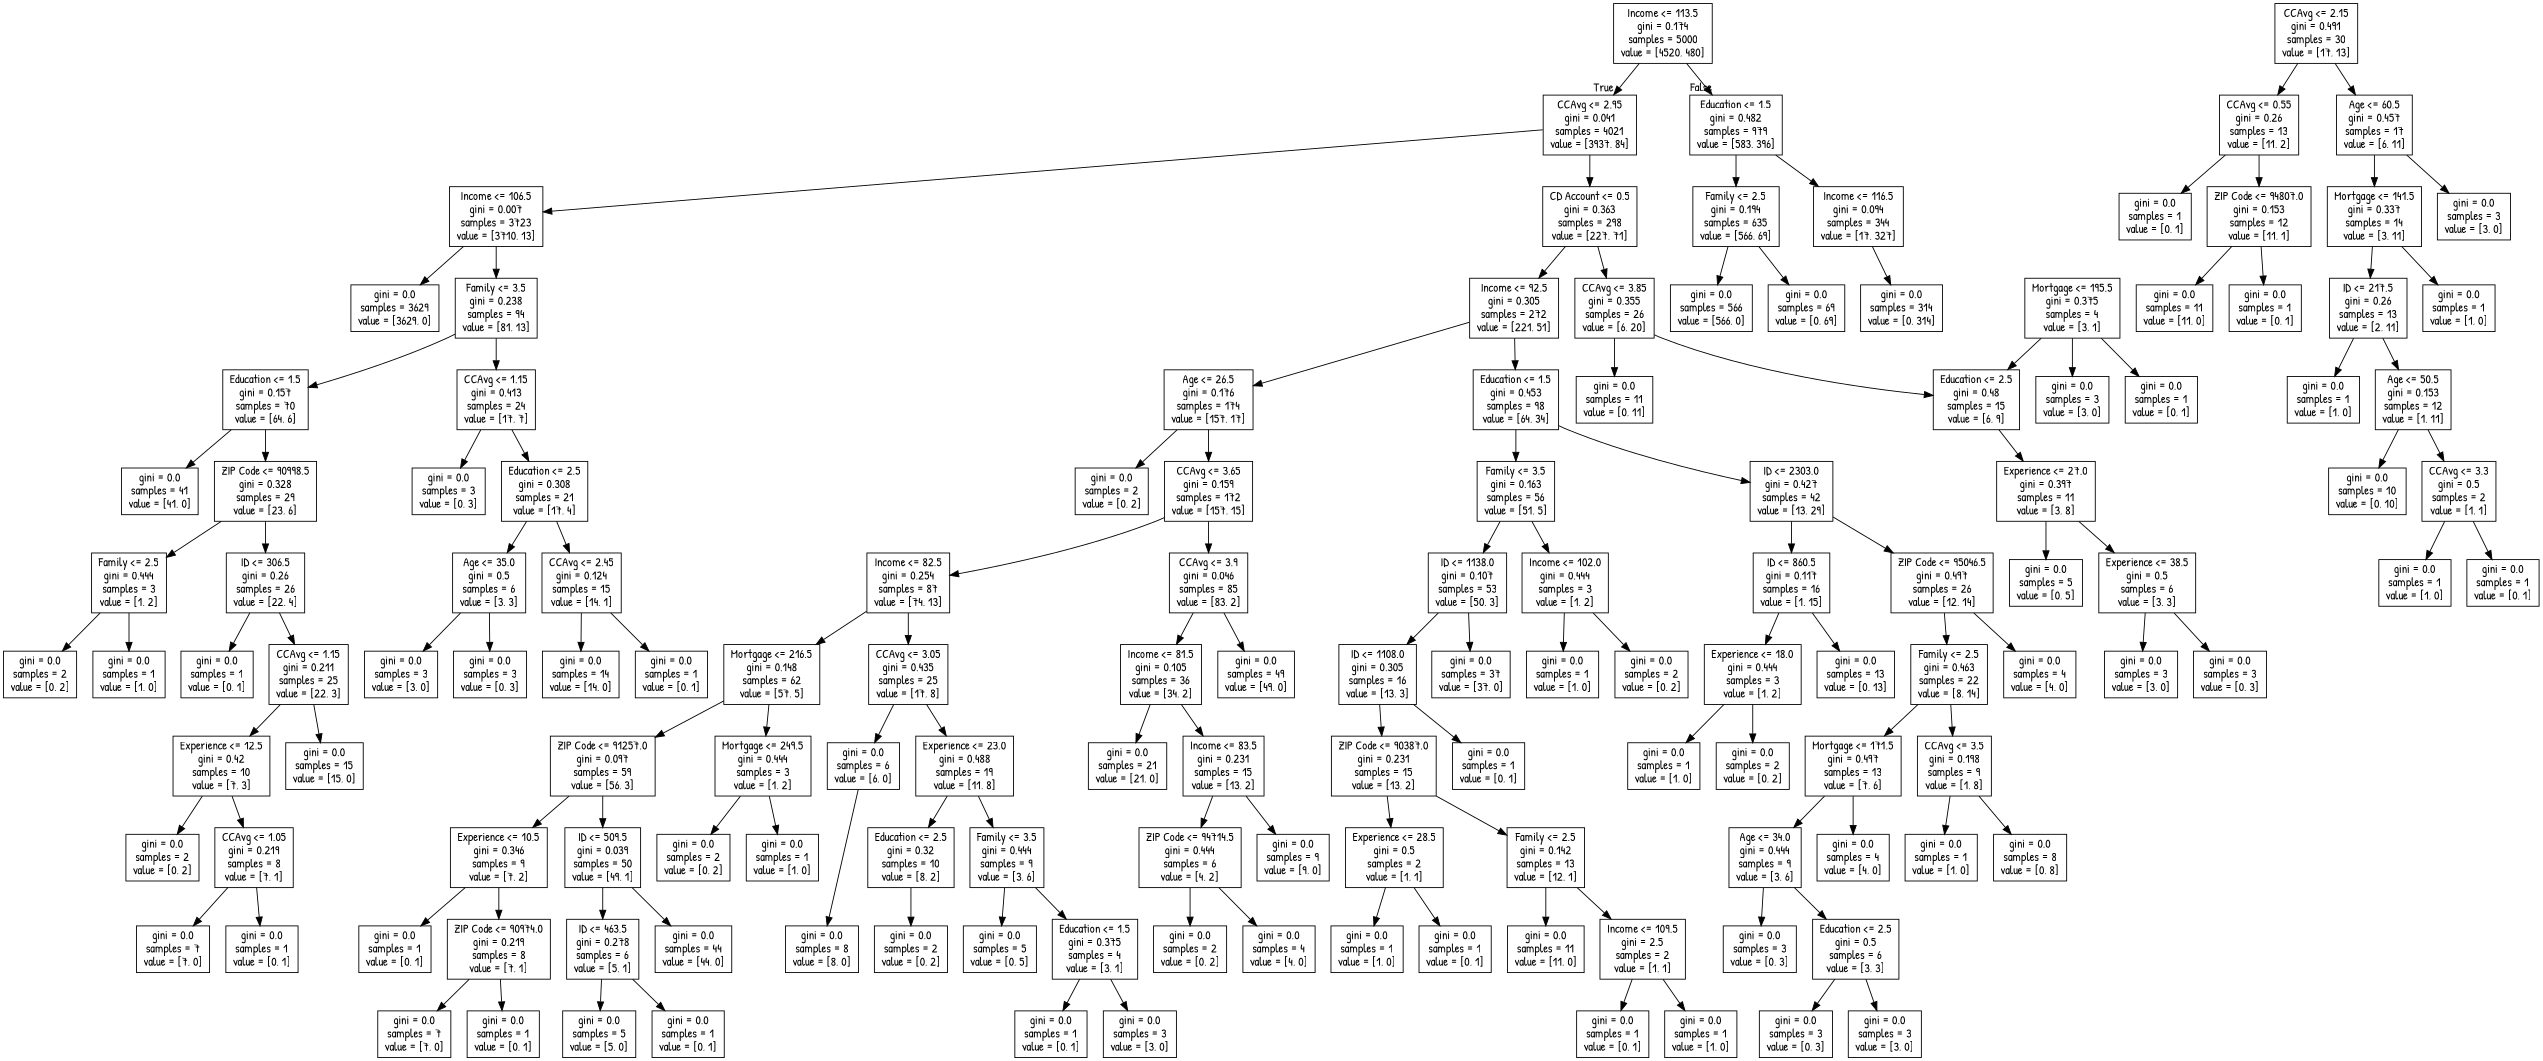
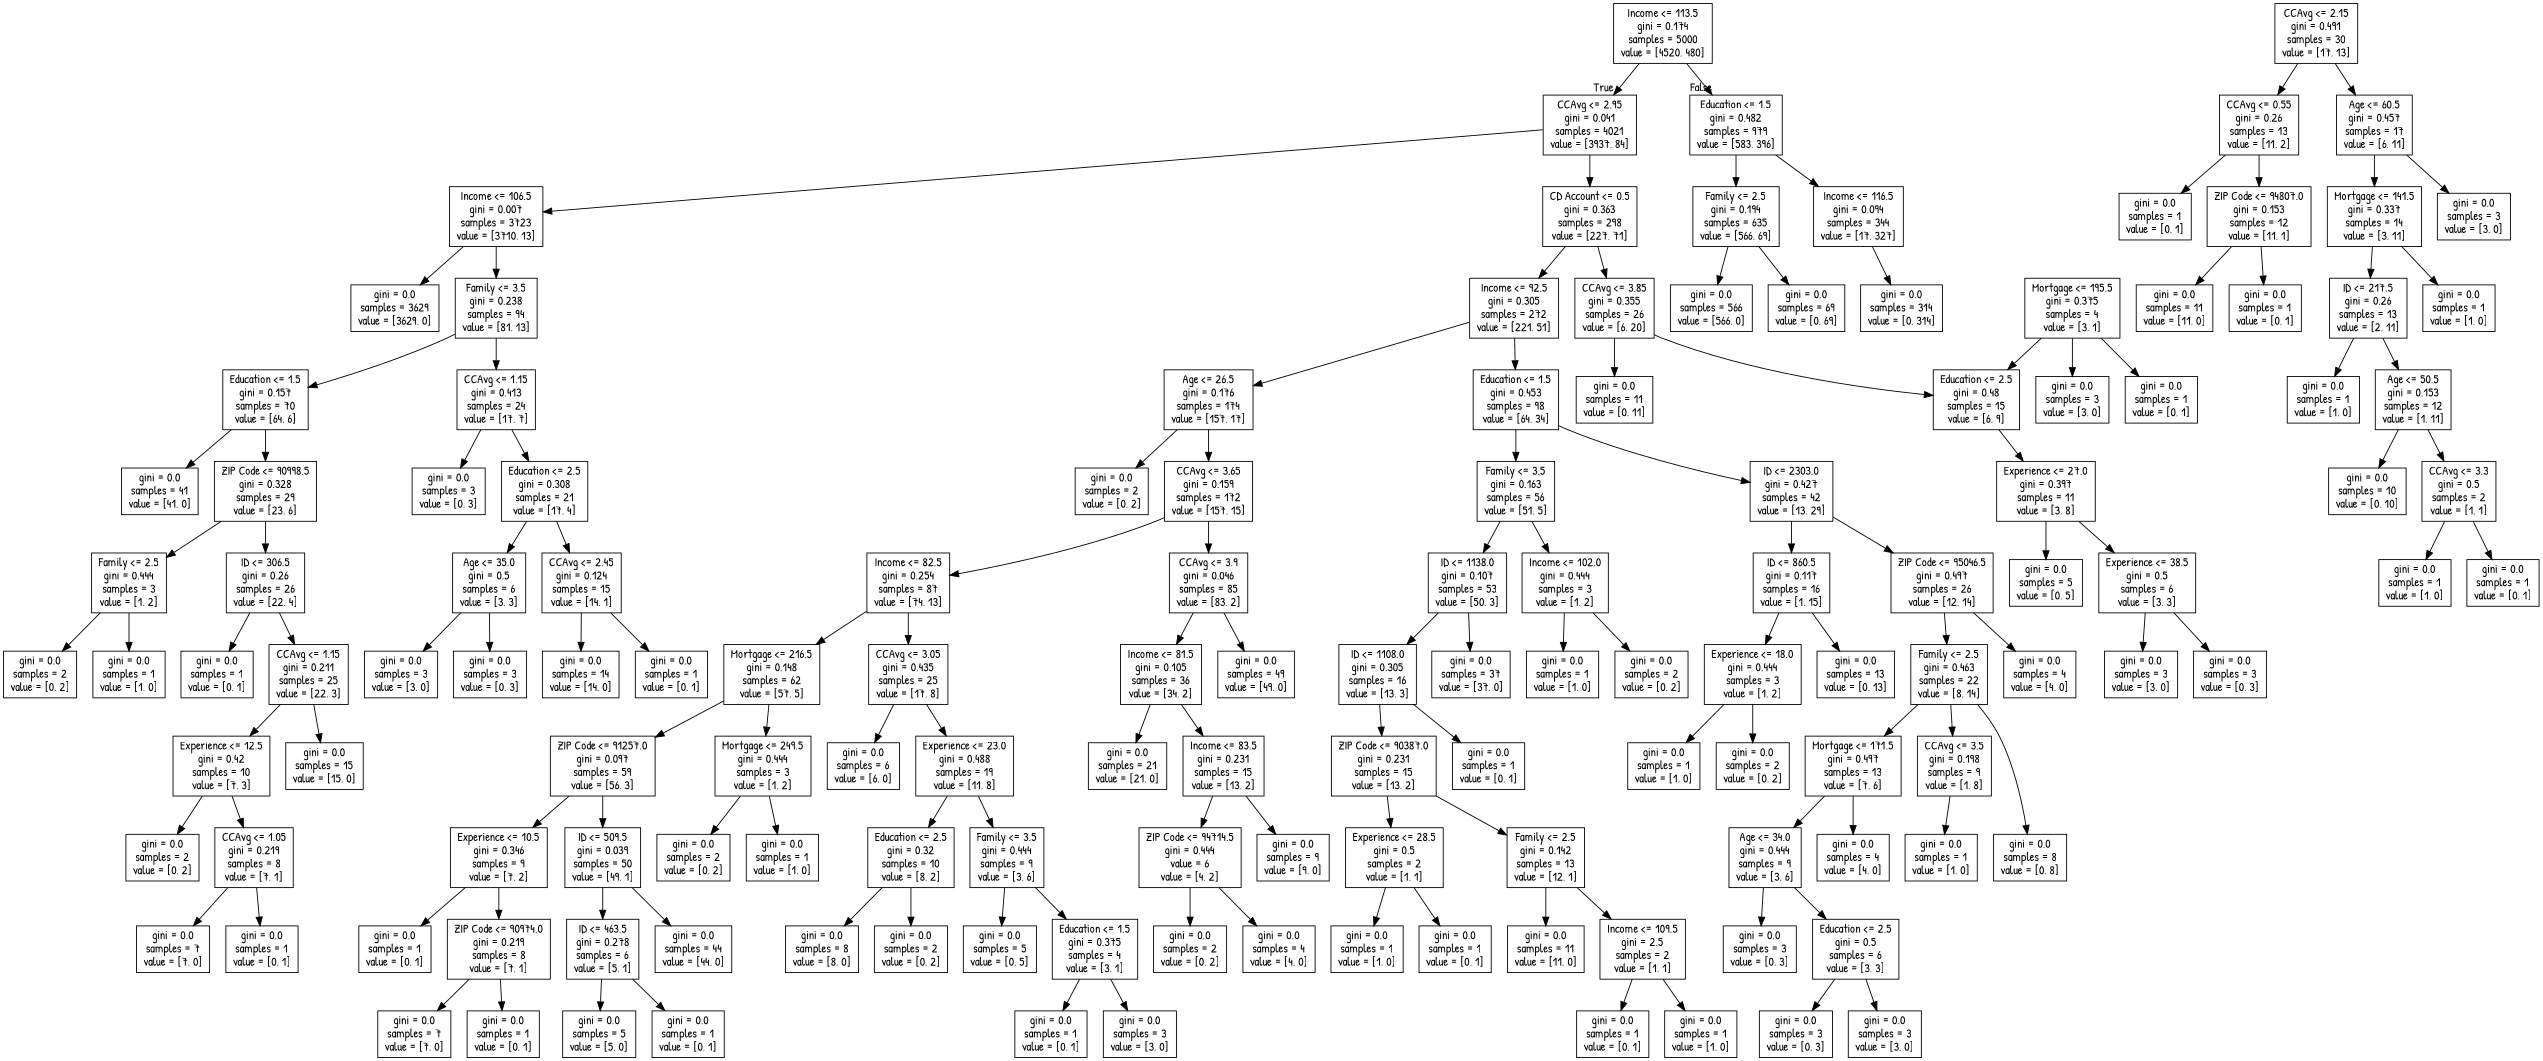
edge "CCAvg <= 3.5 gini = 0.198 samples = 9 value = [1, 8]" -> "gini = 0.0 samples = 8 value = [0, 8]": now "Family <= 2.5 gini = 0.463 samples = 22 value = [8, 14]" -> "gini = 0.0 samples = 8 value = [0, 8]"
edge "gini = 0.0 samples = 6 value = [6, 0]" -> "gini = 0.0 samples = 8 value = [8, 0]": now "Education <= 2.5 gini = 0.32 samples = 10 value = [8, 2]" -> "gini = 0.0 samples = 8 value = [8, 0]"
node "ZIP Code <= 94714.5 gini = 0.444 samples = 6 value = [4, 2]": label "ZIP Code <= 94714.5 gini = 0.444 samples = 6 value = [4, 2]" -> "ZIP Code <= 94714.5 gini = 0.444 value = 6 value = [4, 2]"
